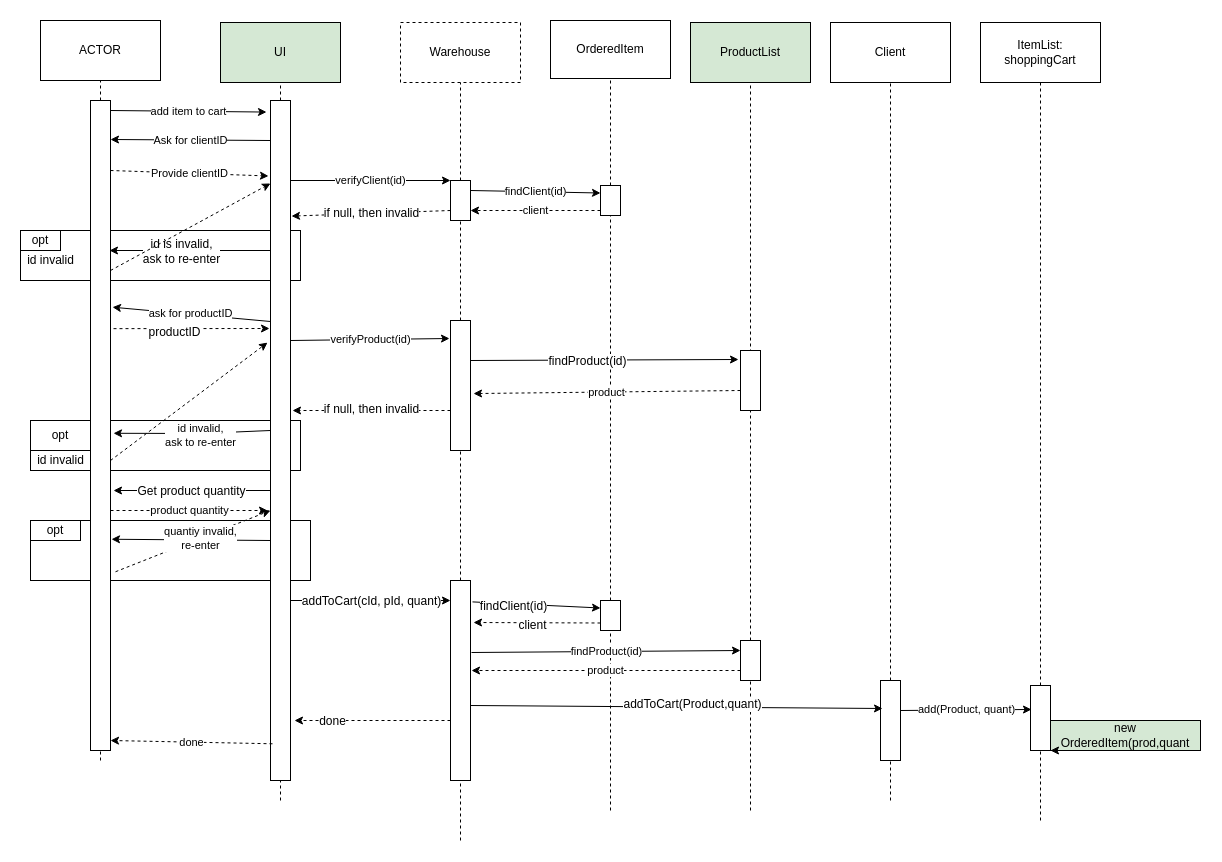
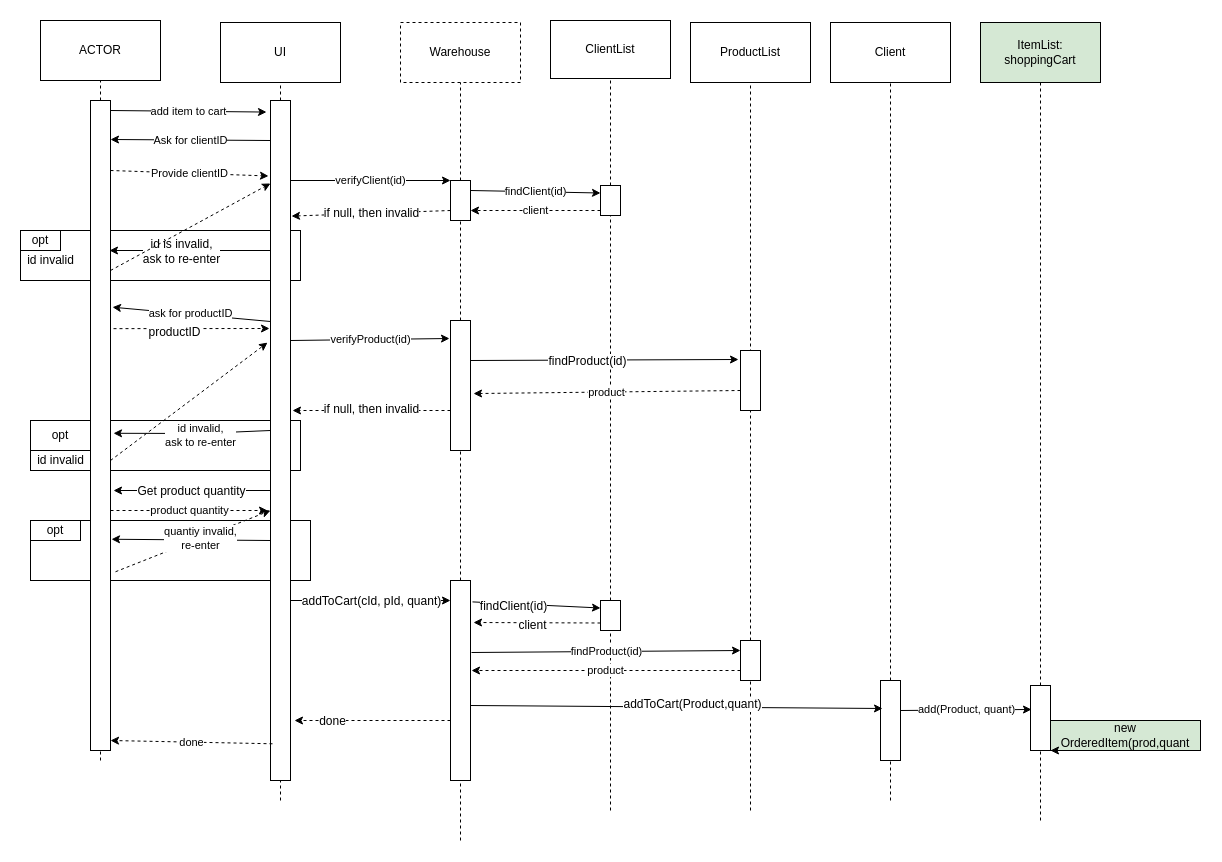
node "OrderedItem": label "OrderedItem" -> "ClientList"
node "UI": fillcolor #d5e8d4 -> #ffffff
node "ProductList": fillcolor #d5e8d4 -> #ffffff
node "ItemList: shoppingCart": fillcolor #ffffff -> #d5e8d4
